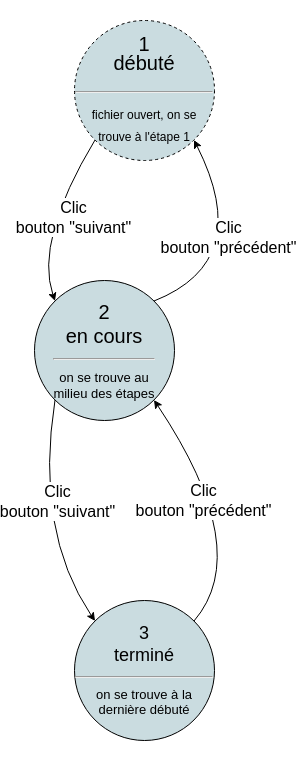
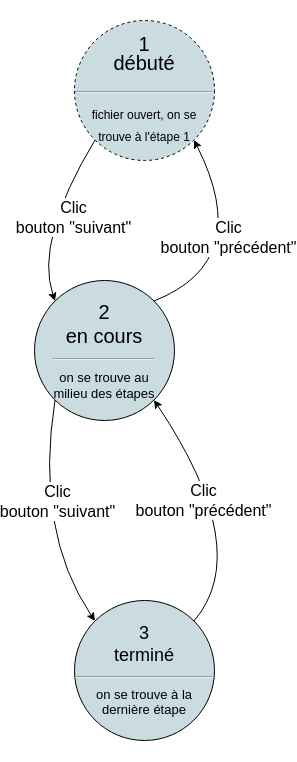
node "3 terminé on se trouve à la dernière débuté": label "3 terminé on se trouve à la dernière débuté" -> "3 terminé on se trouve à la dernière étape"
